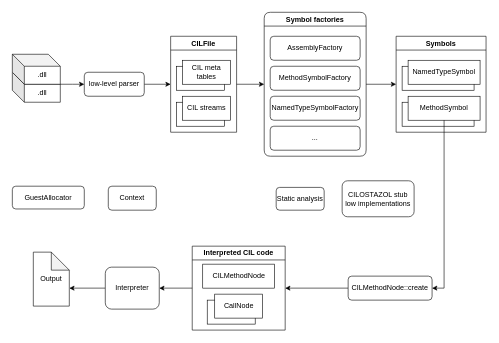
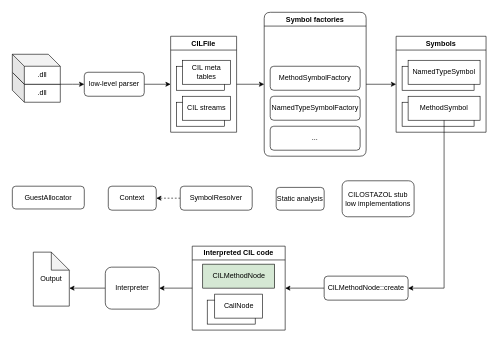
node "AssemblyFactory": removed
edge "SymbolResolver" -> "Context": added
node "SymbolResolver": added
node "CILMethodNode": fillcolor #ffffff -> #d5e8d4
node "CILMethodNode::create": moved (390, 288) -> (366, 288)
